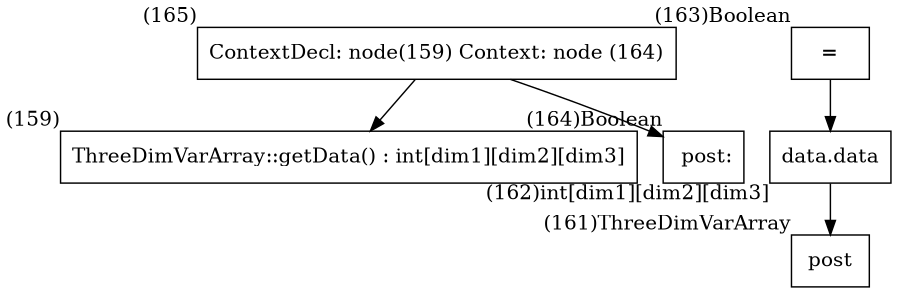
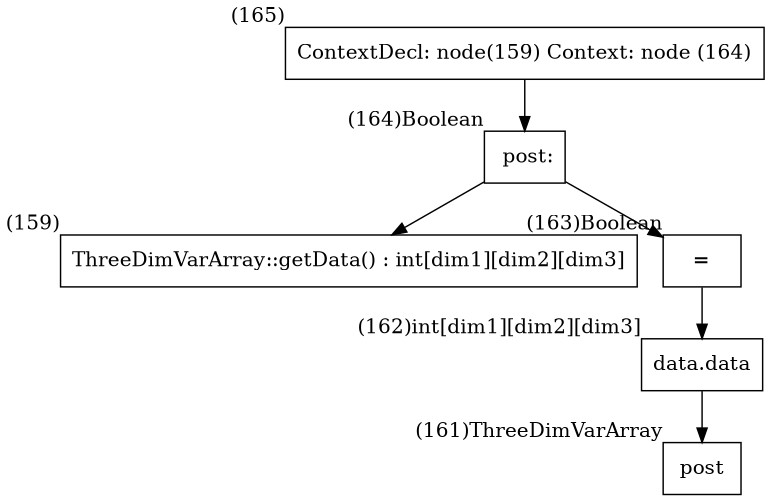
edge "ContextDecl: node(159) Context: node (164) (165)" -> "ThreeDimVarArray::getData() : int[dim1][dim2][dim3] (159)": now "post: (164)Boolean" -> "ThreeDimVarArray::getData() : int[dim1][dim2][dim3] (159)"
edge "post: (164)Boolean" -> "= (163)Boolean": added
